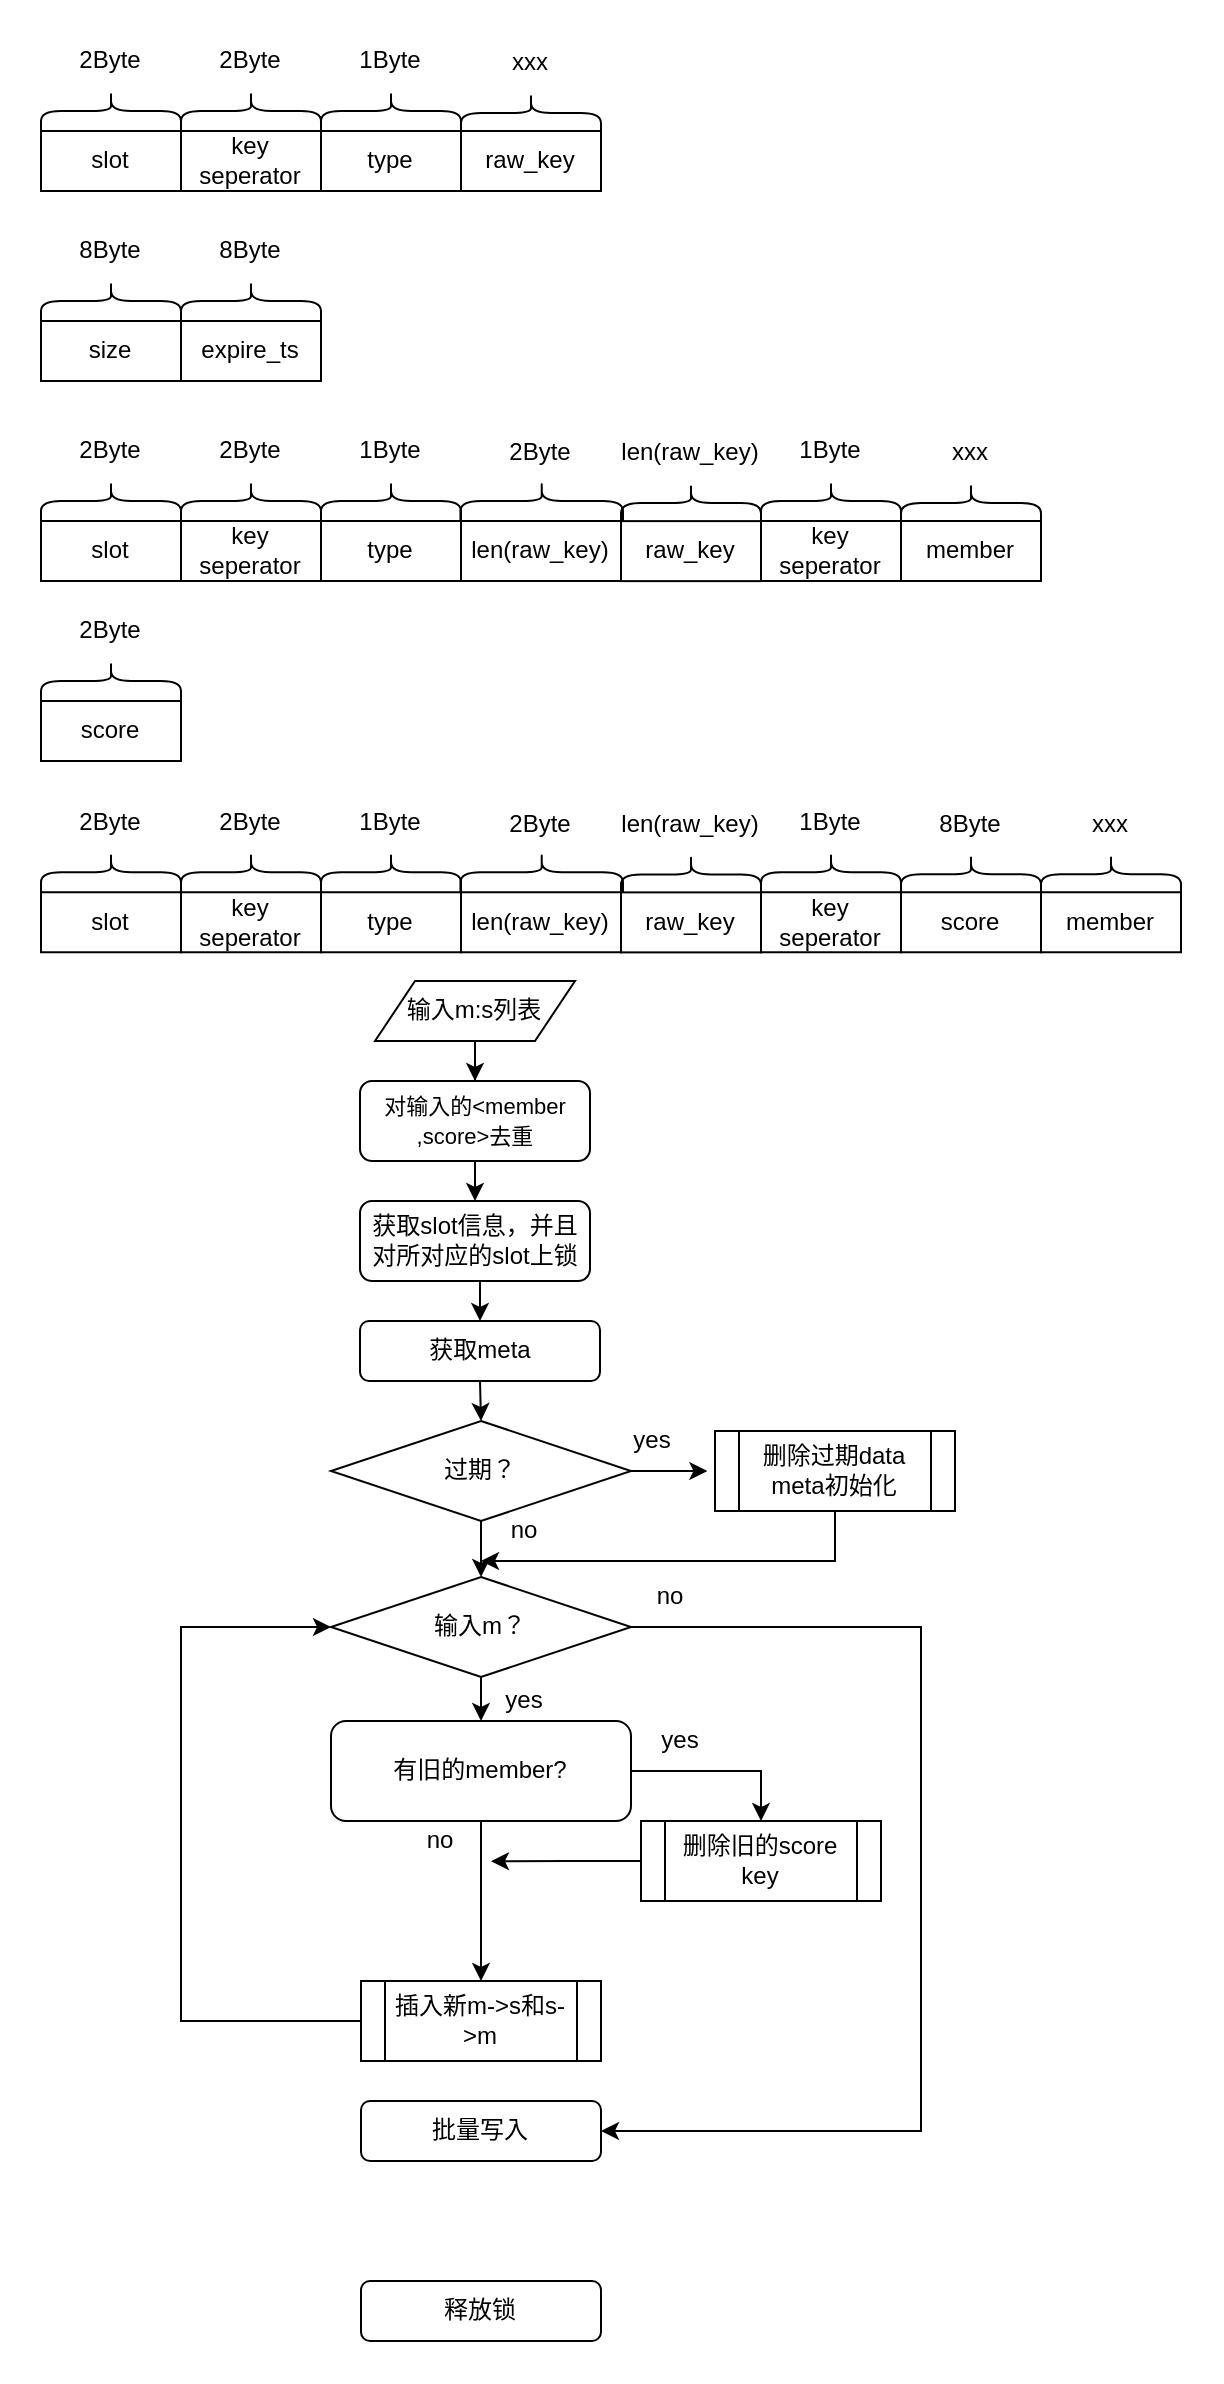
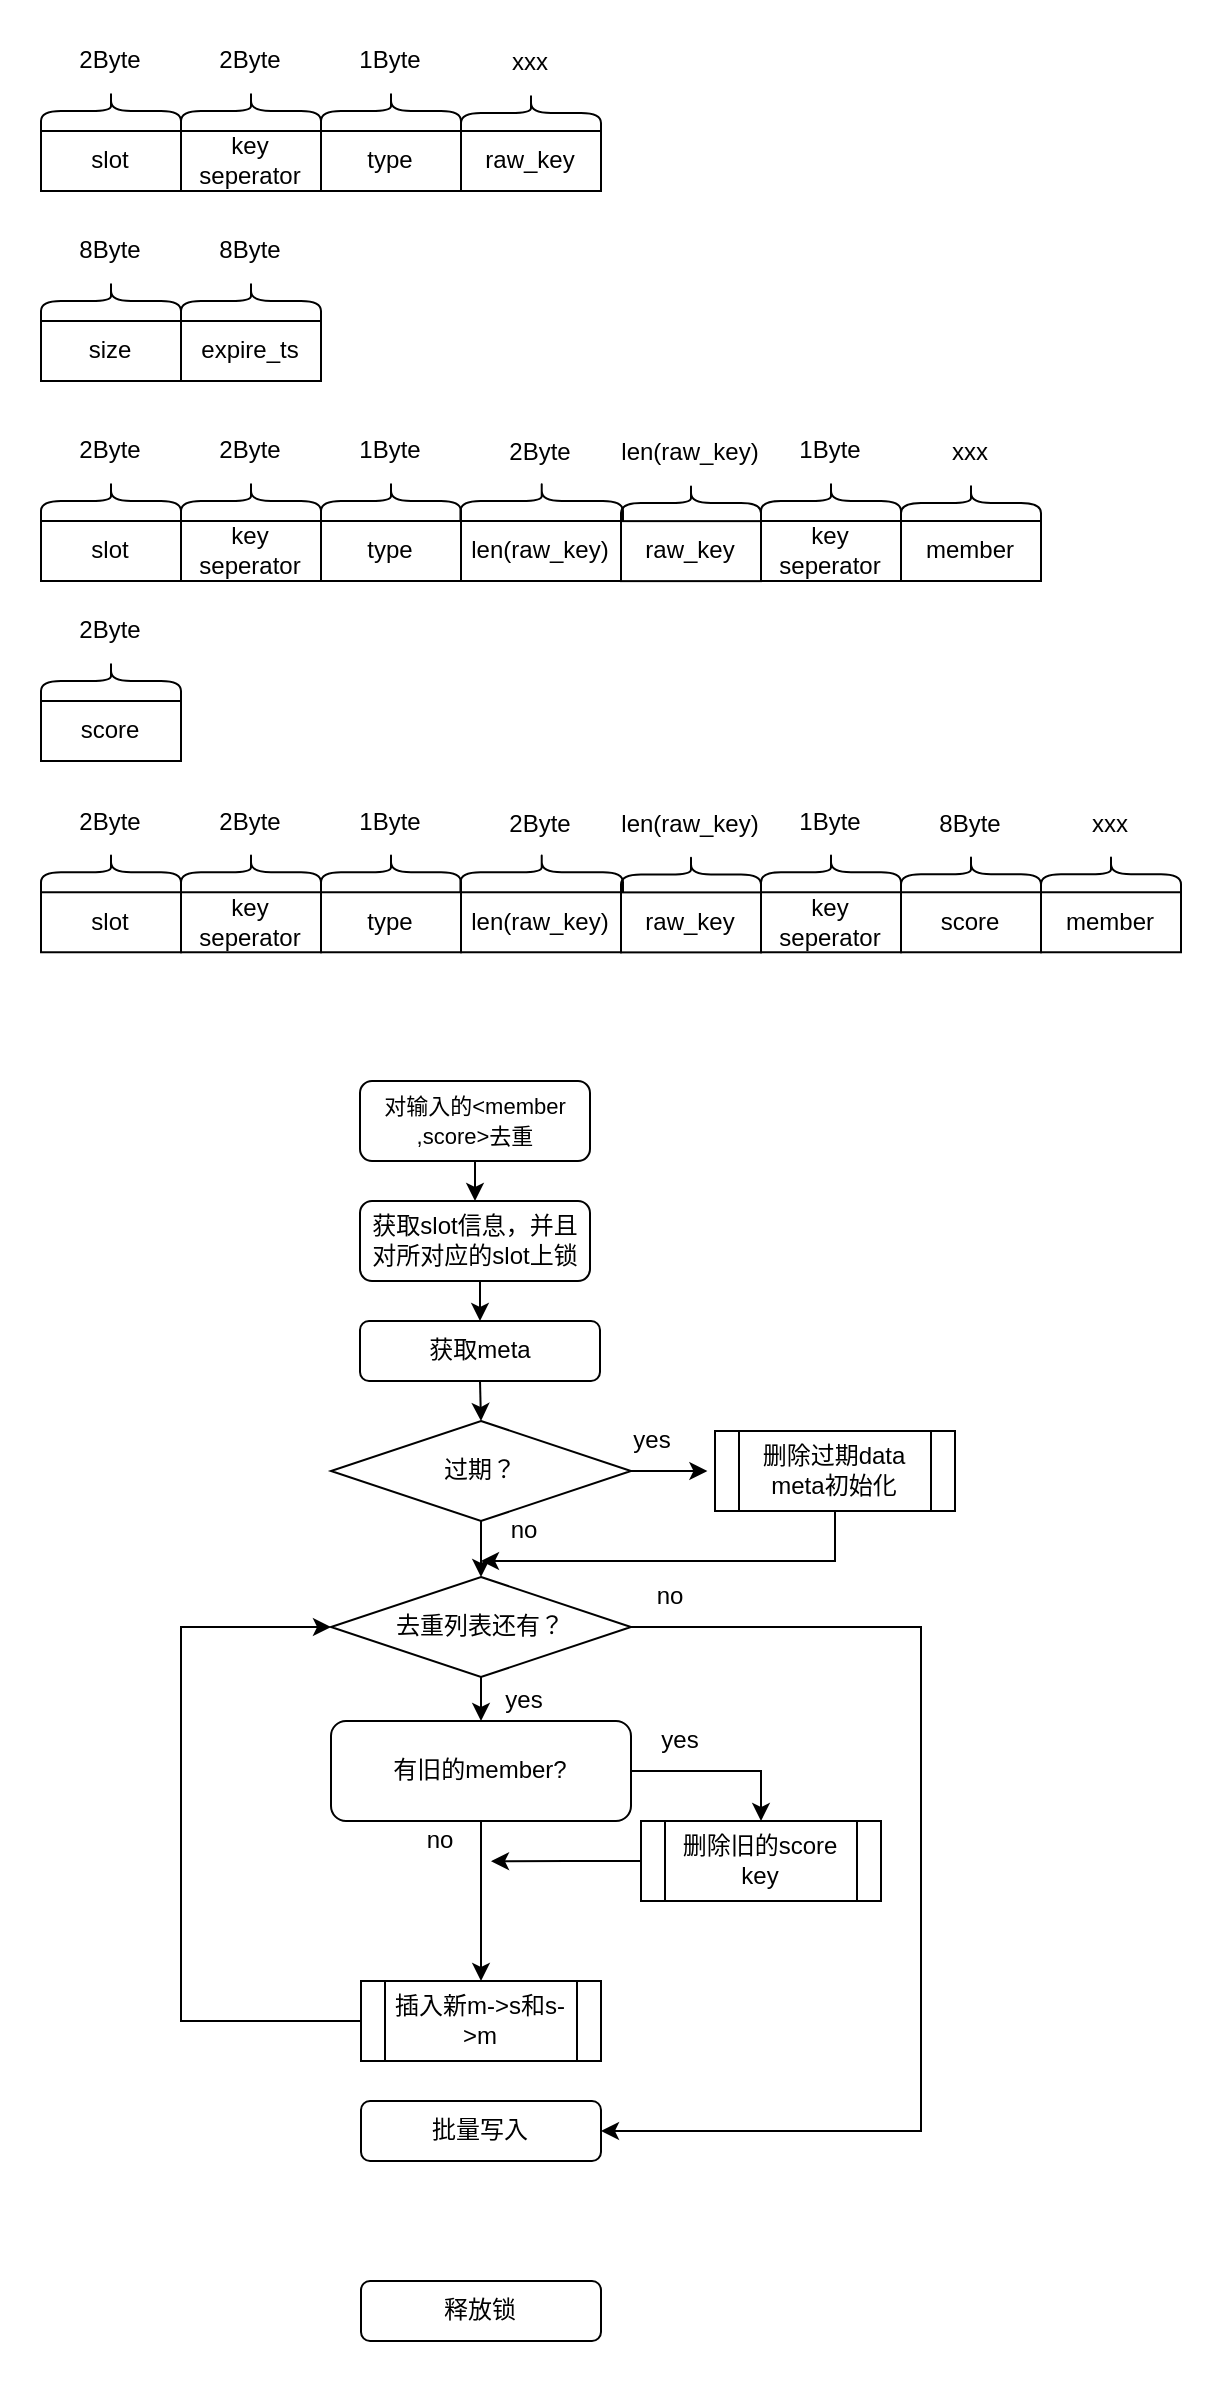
node "输入m:s列表": removed
edge "输入m:s列表" -> "对输入的<member ,score>去重": removed
node "输入m？": label "输入m？" -> "去重列表还有？"
